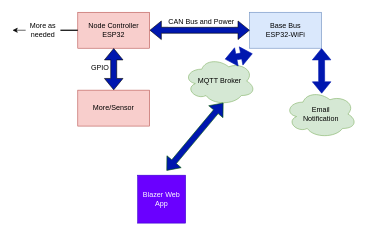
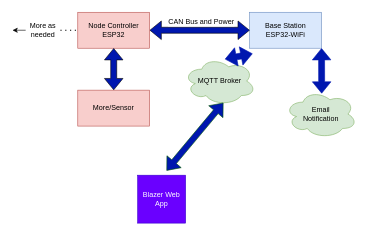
edge "More as needed" -- "Node Controller ESP32": style solid -> dashed
node "Base Bus ESP32-WiFi": label "Base Bus ESP32-WiFi" -> "Base Station ESP32-WiFi"
node "GPIO": removed
